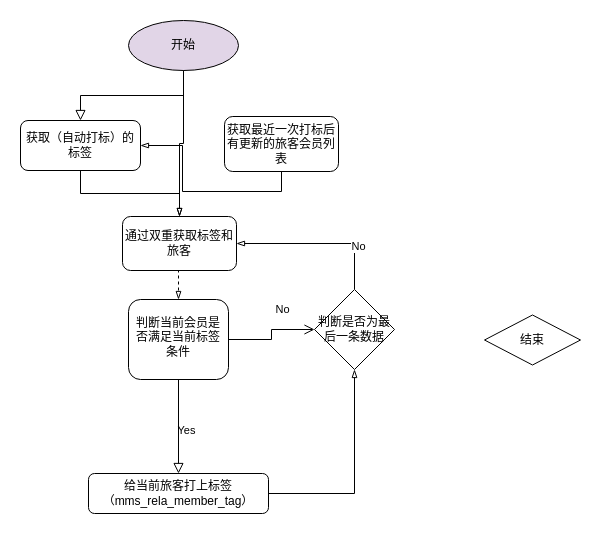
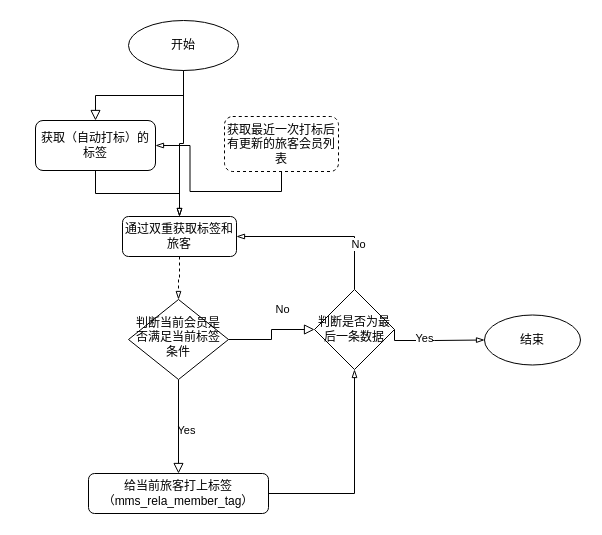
node "开始": fillcolor #e1d5e7 -> #ffffff
node "获取最近一次打标后有更新的旅客会员列表": style solid -> dashed
node "获取（自动打标）的标签": moved (81, 146) -> (96, 146)
node "通过双重获取标签和旅客": size 114x54 -> 114x40
edge "判断当前会员是否满足当前标签条件" -> "判断是否为最后一条数据": arrowhead open -> block
node "判断当前会员是否满足当前标签条件": shape rounded rectangle -> diamond
node "结束": shape diamond -> ellipse
edge "判断是否为最后一条数据" -> "结束": added, label "Yes"
